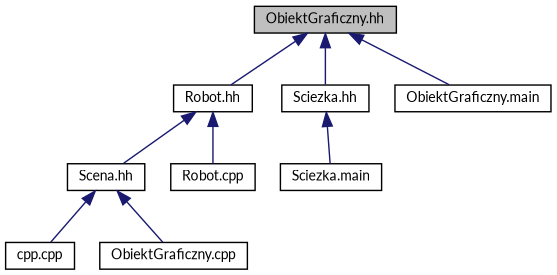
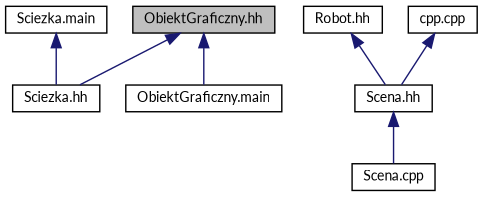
edge "Robot.hh" -> "ObiektGraficzny.hh": removed
edge "Sciezka.main" -> "Sciezka.hh": reversed
node "Robot.cpp": removed
edge "cpp.cpp" -> "Scena.hh": reversed
node "ObiektGraficzny.cpp": label "ObiektGraficzny.cpp" -> "Scena.cpp"
